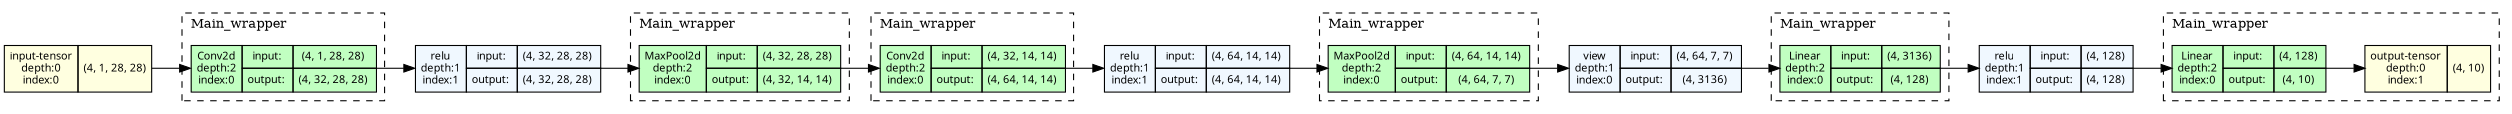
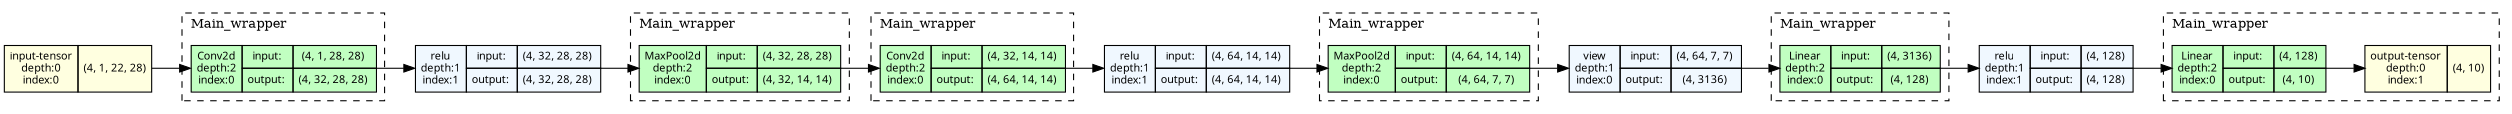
node "input-tensor": text "(4, 1, 28, 28)" -> "(4, 1, 22, 28)"
